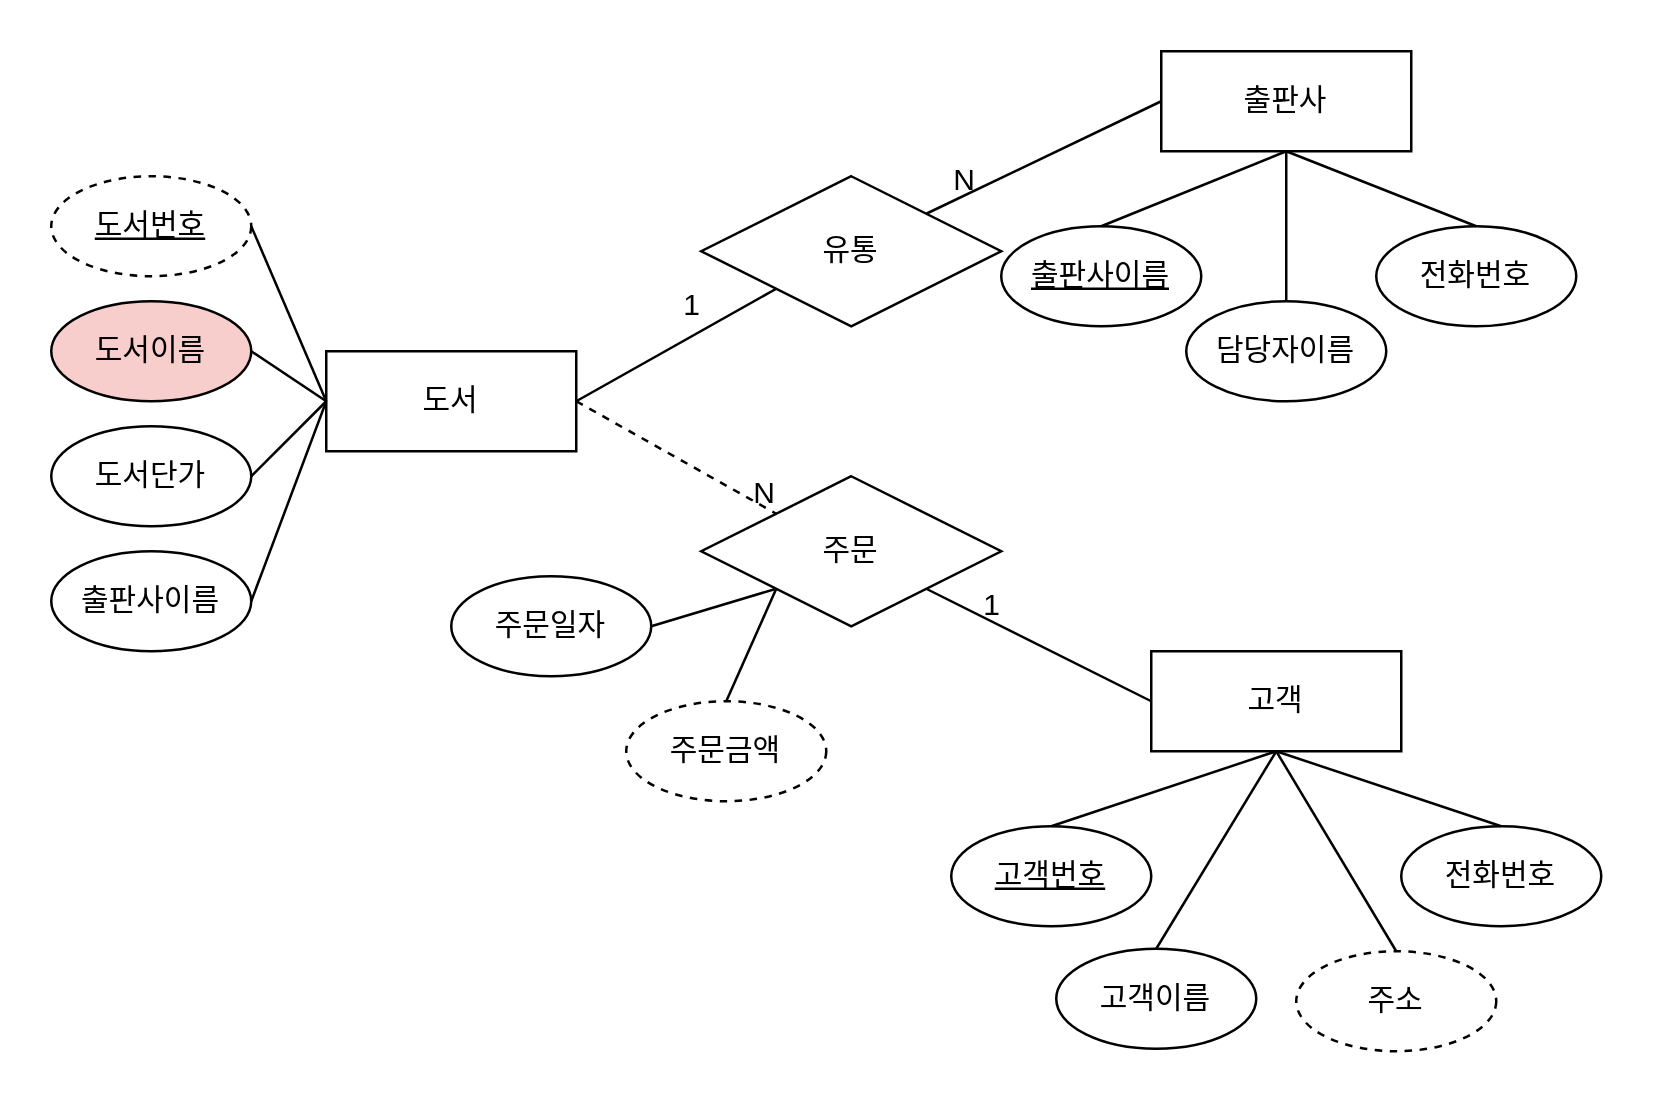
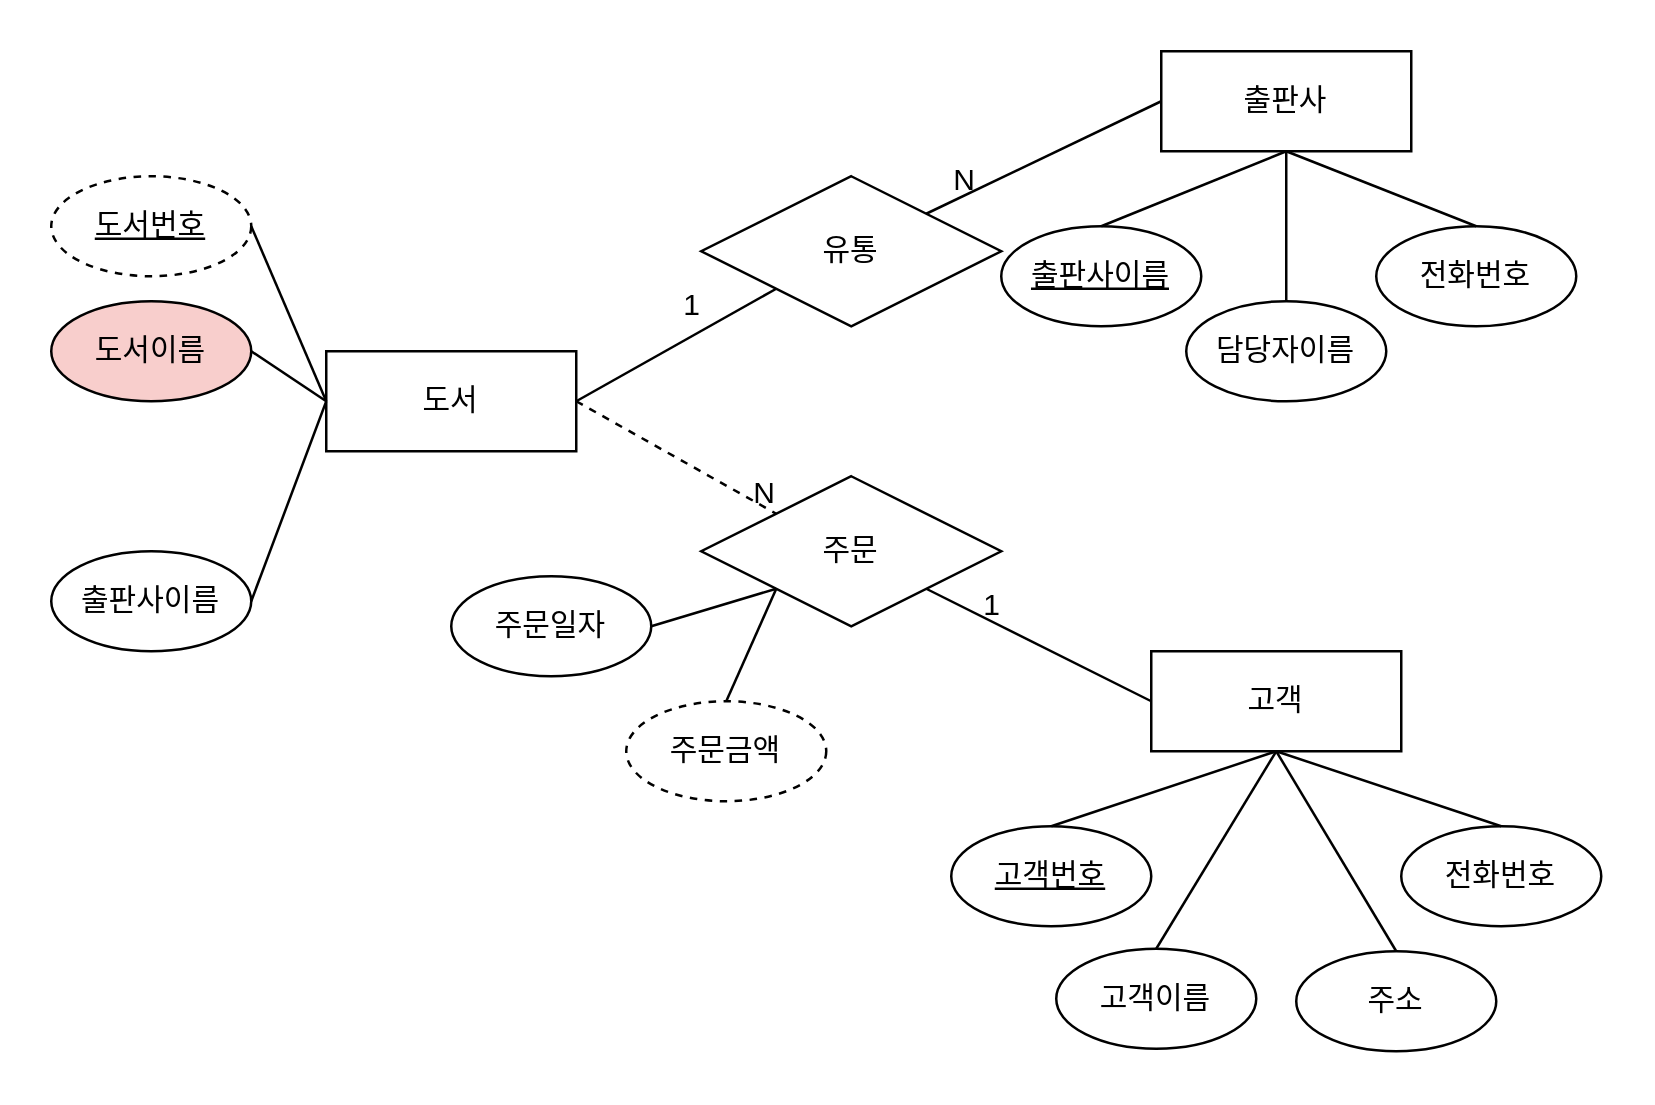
edge "도서" -- "도서단가": removed
node "도서단가": removed
node "주소": style dashed -> solid
